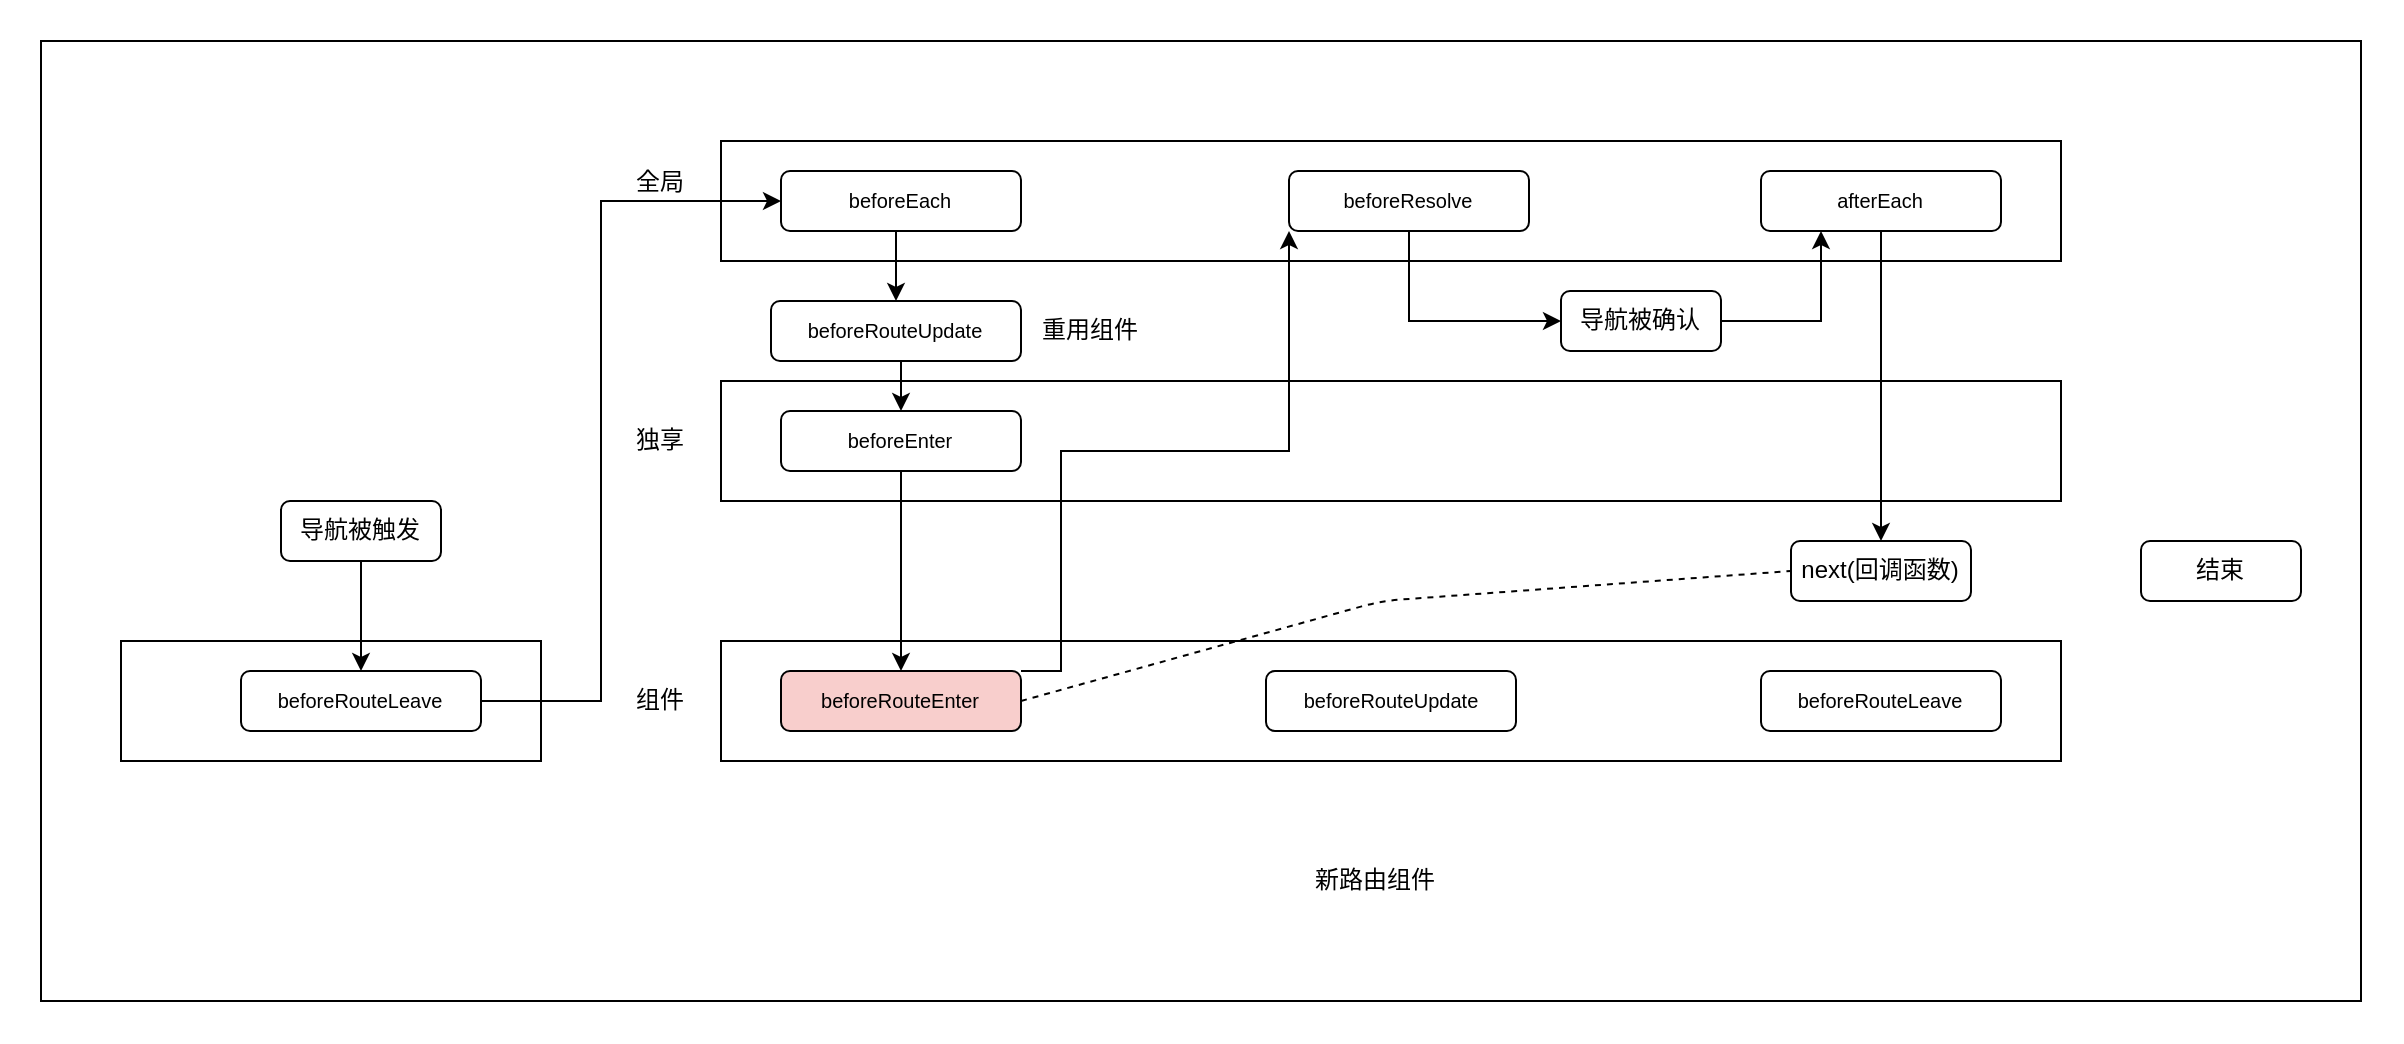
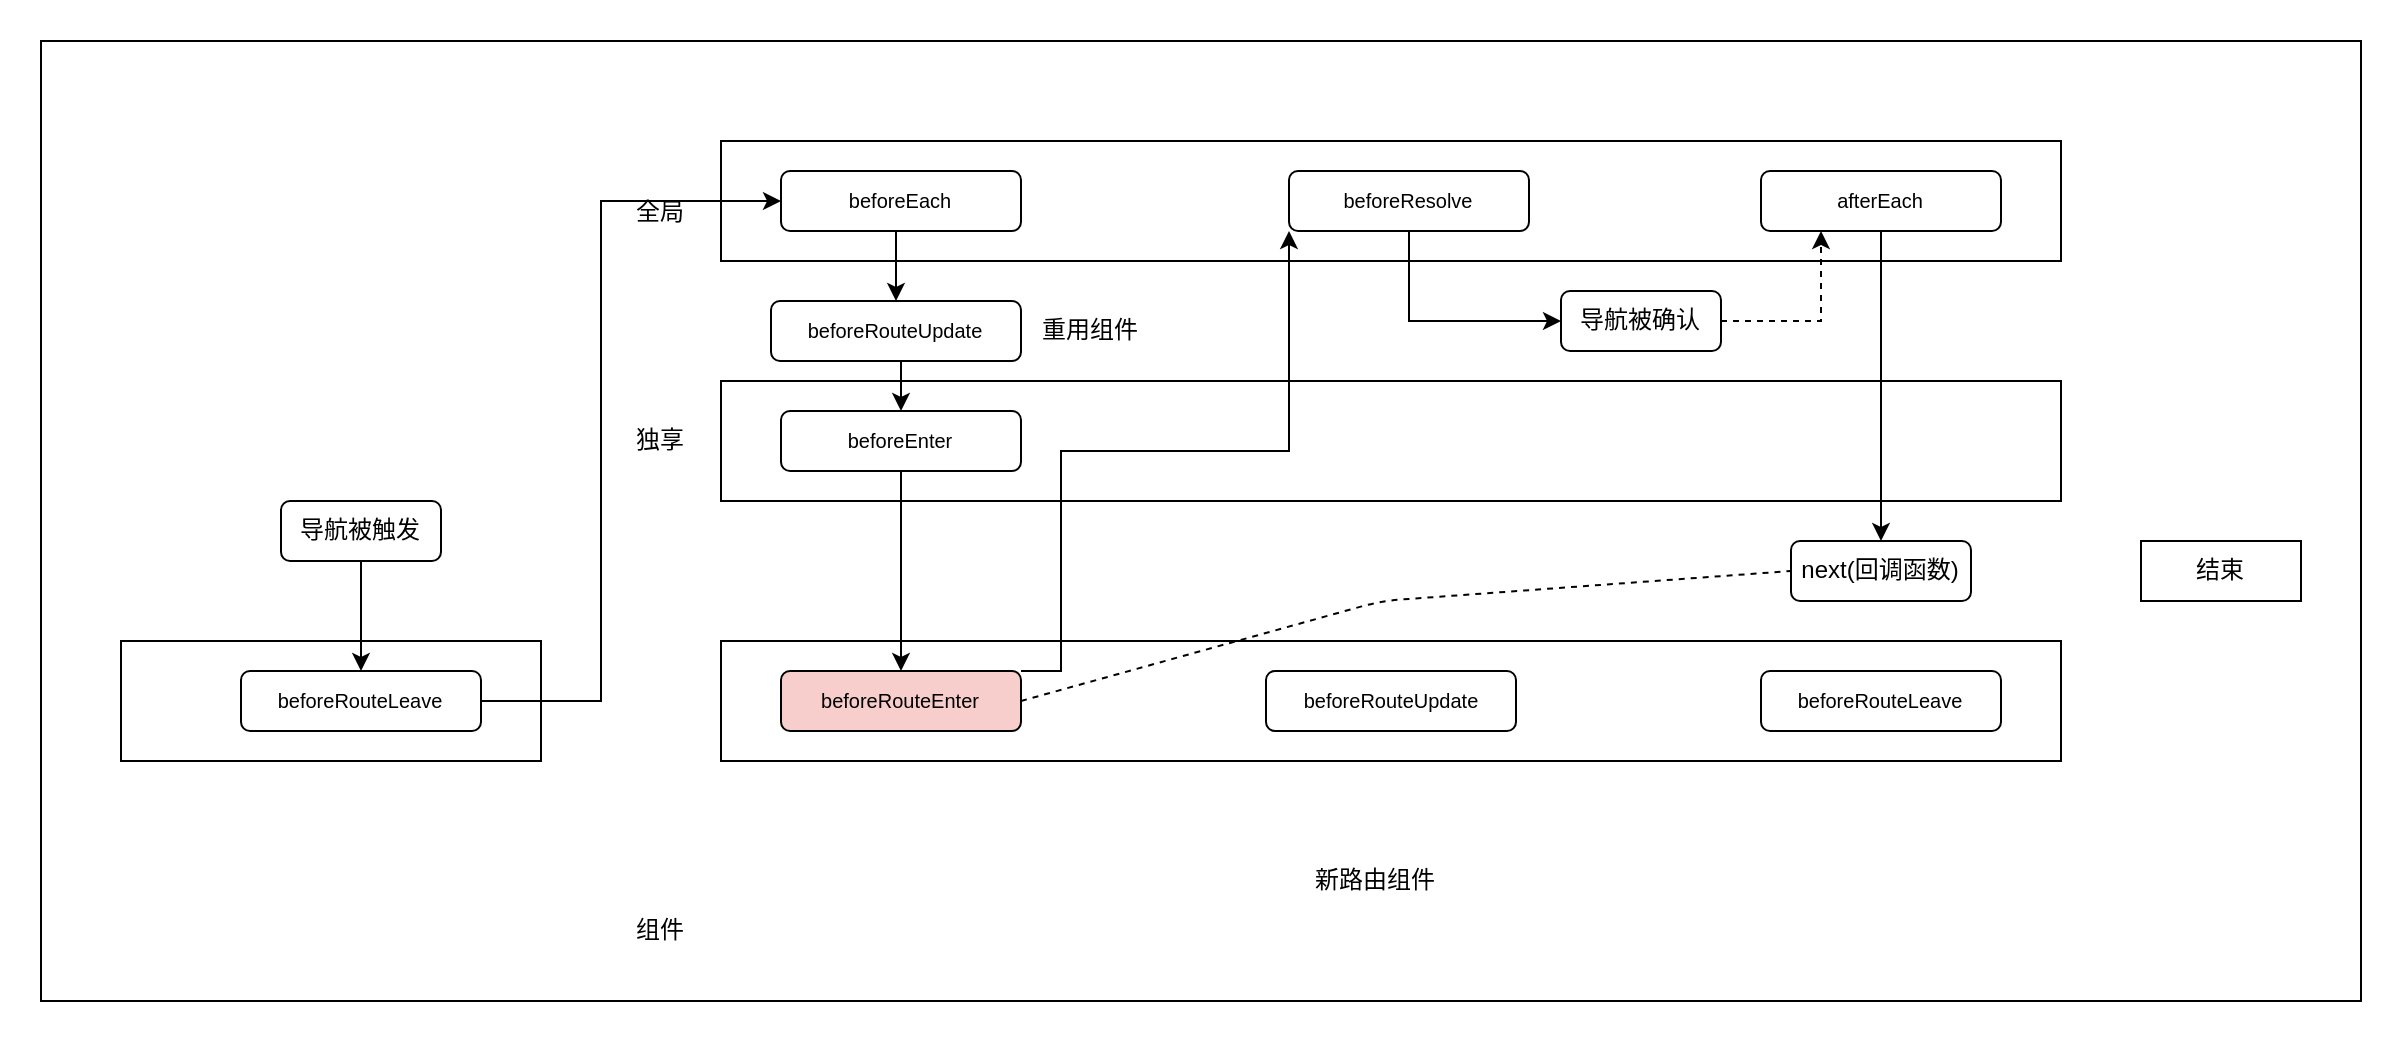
node "全局": moved (661, 183) -> (661, 213)
edge "导航被确认" -> "afterEach": style solid -> dashed
node "结束": shape rounded rectangle -> rectangle
node "组件": moved (661, 701) -> (661, 931)
